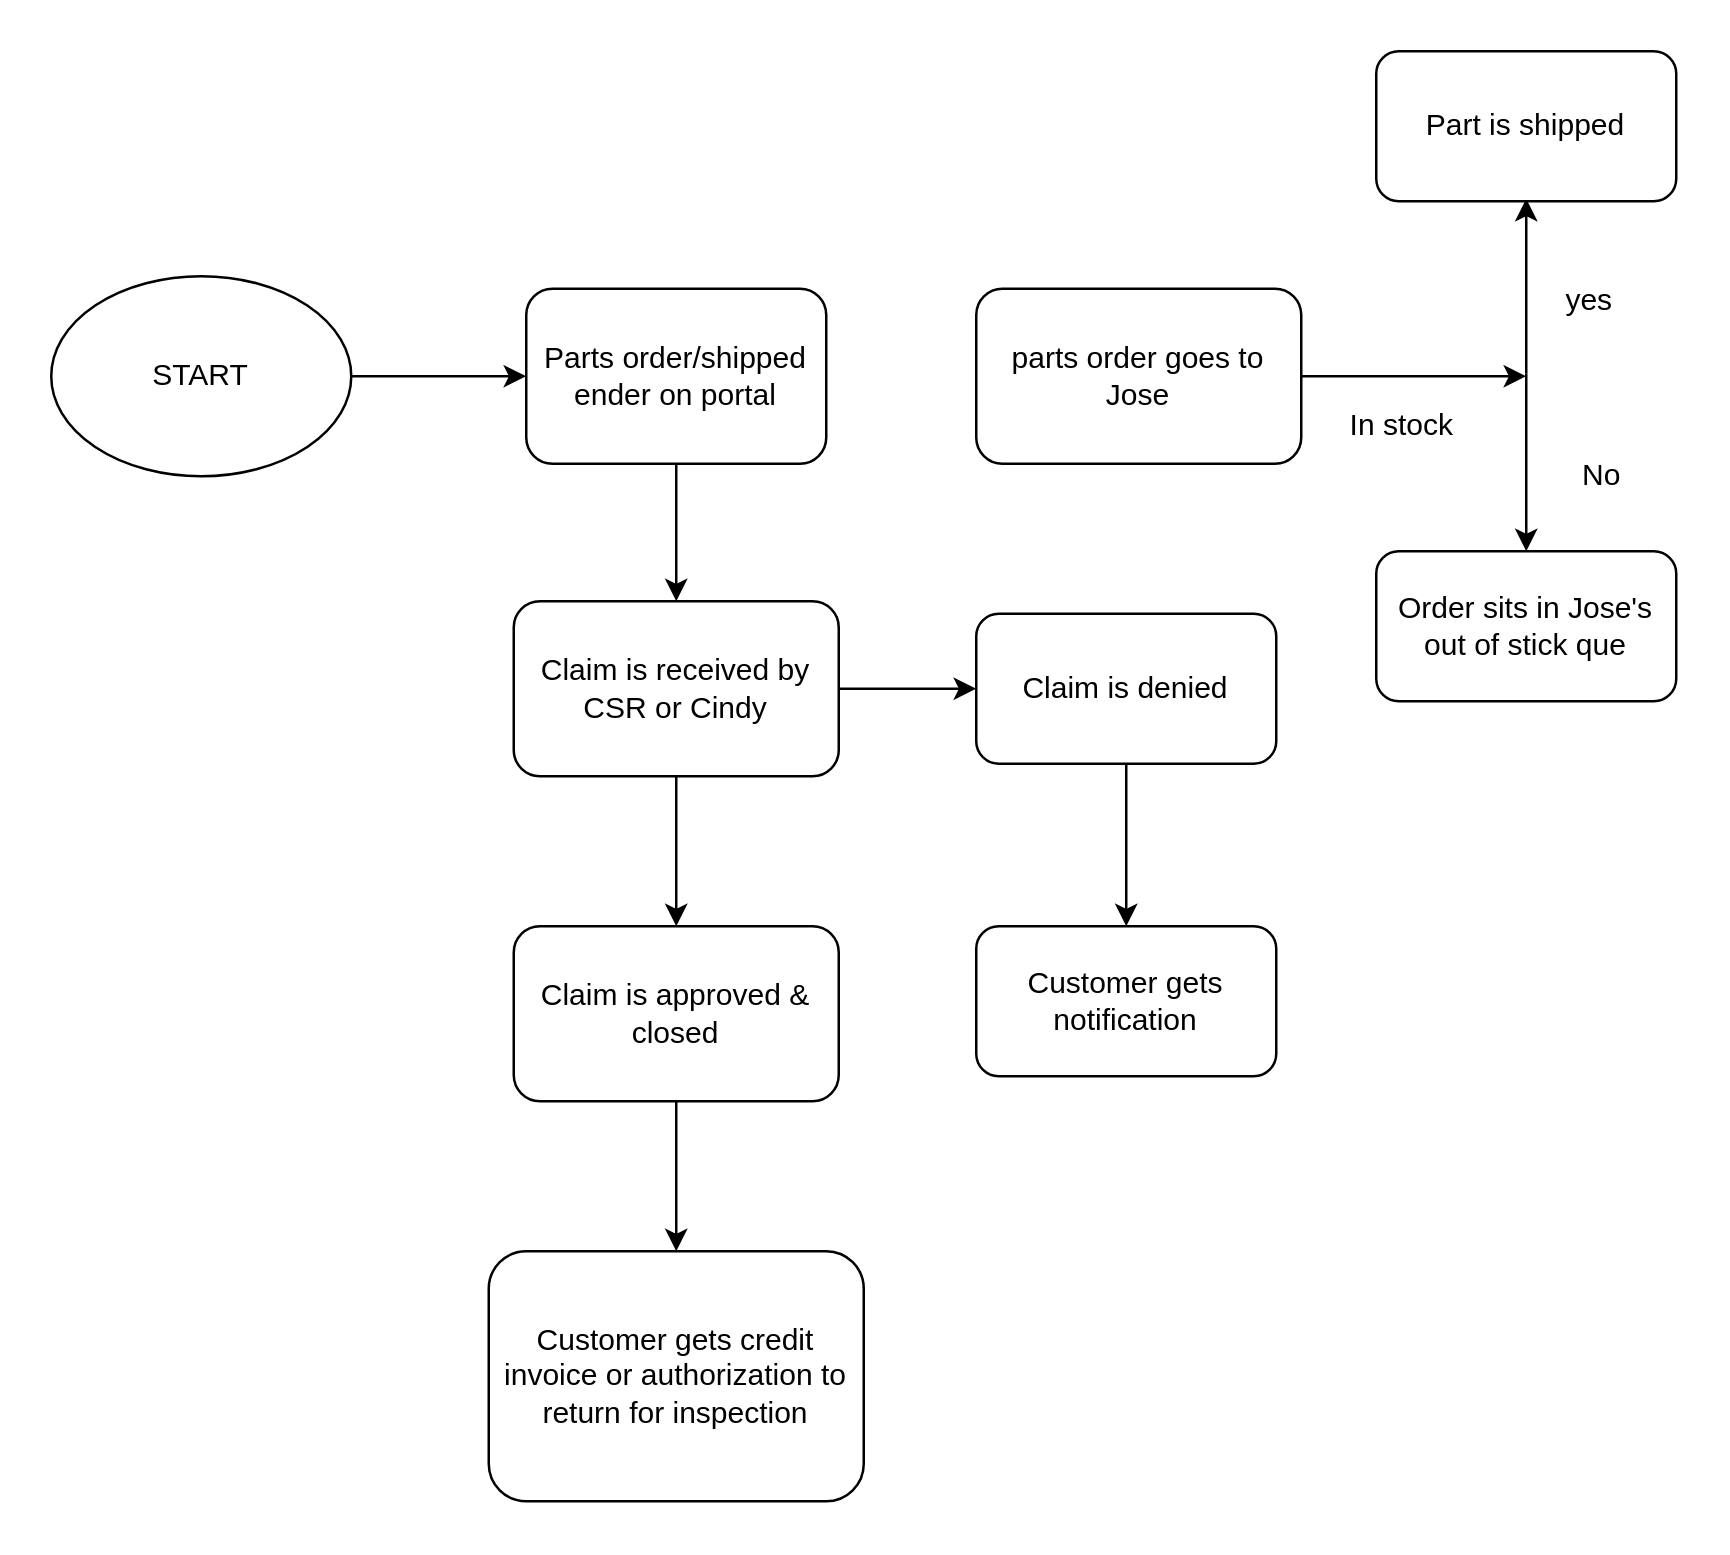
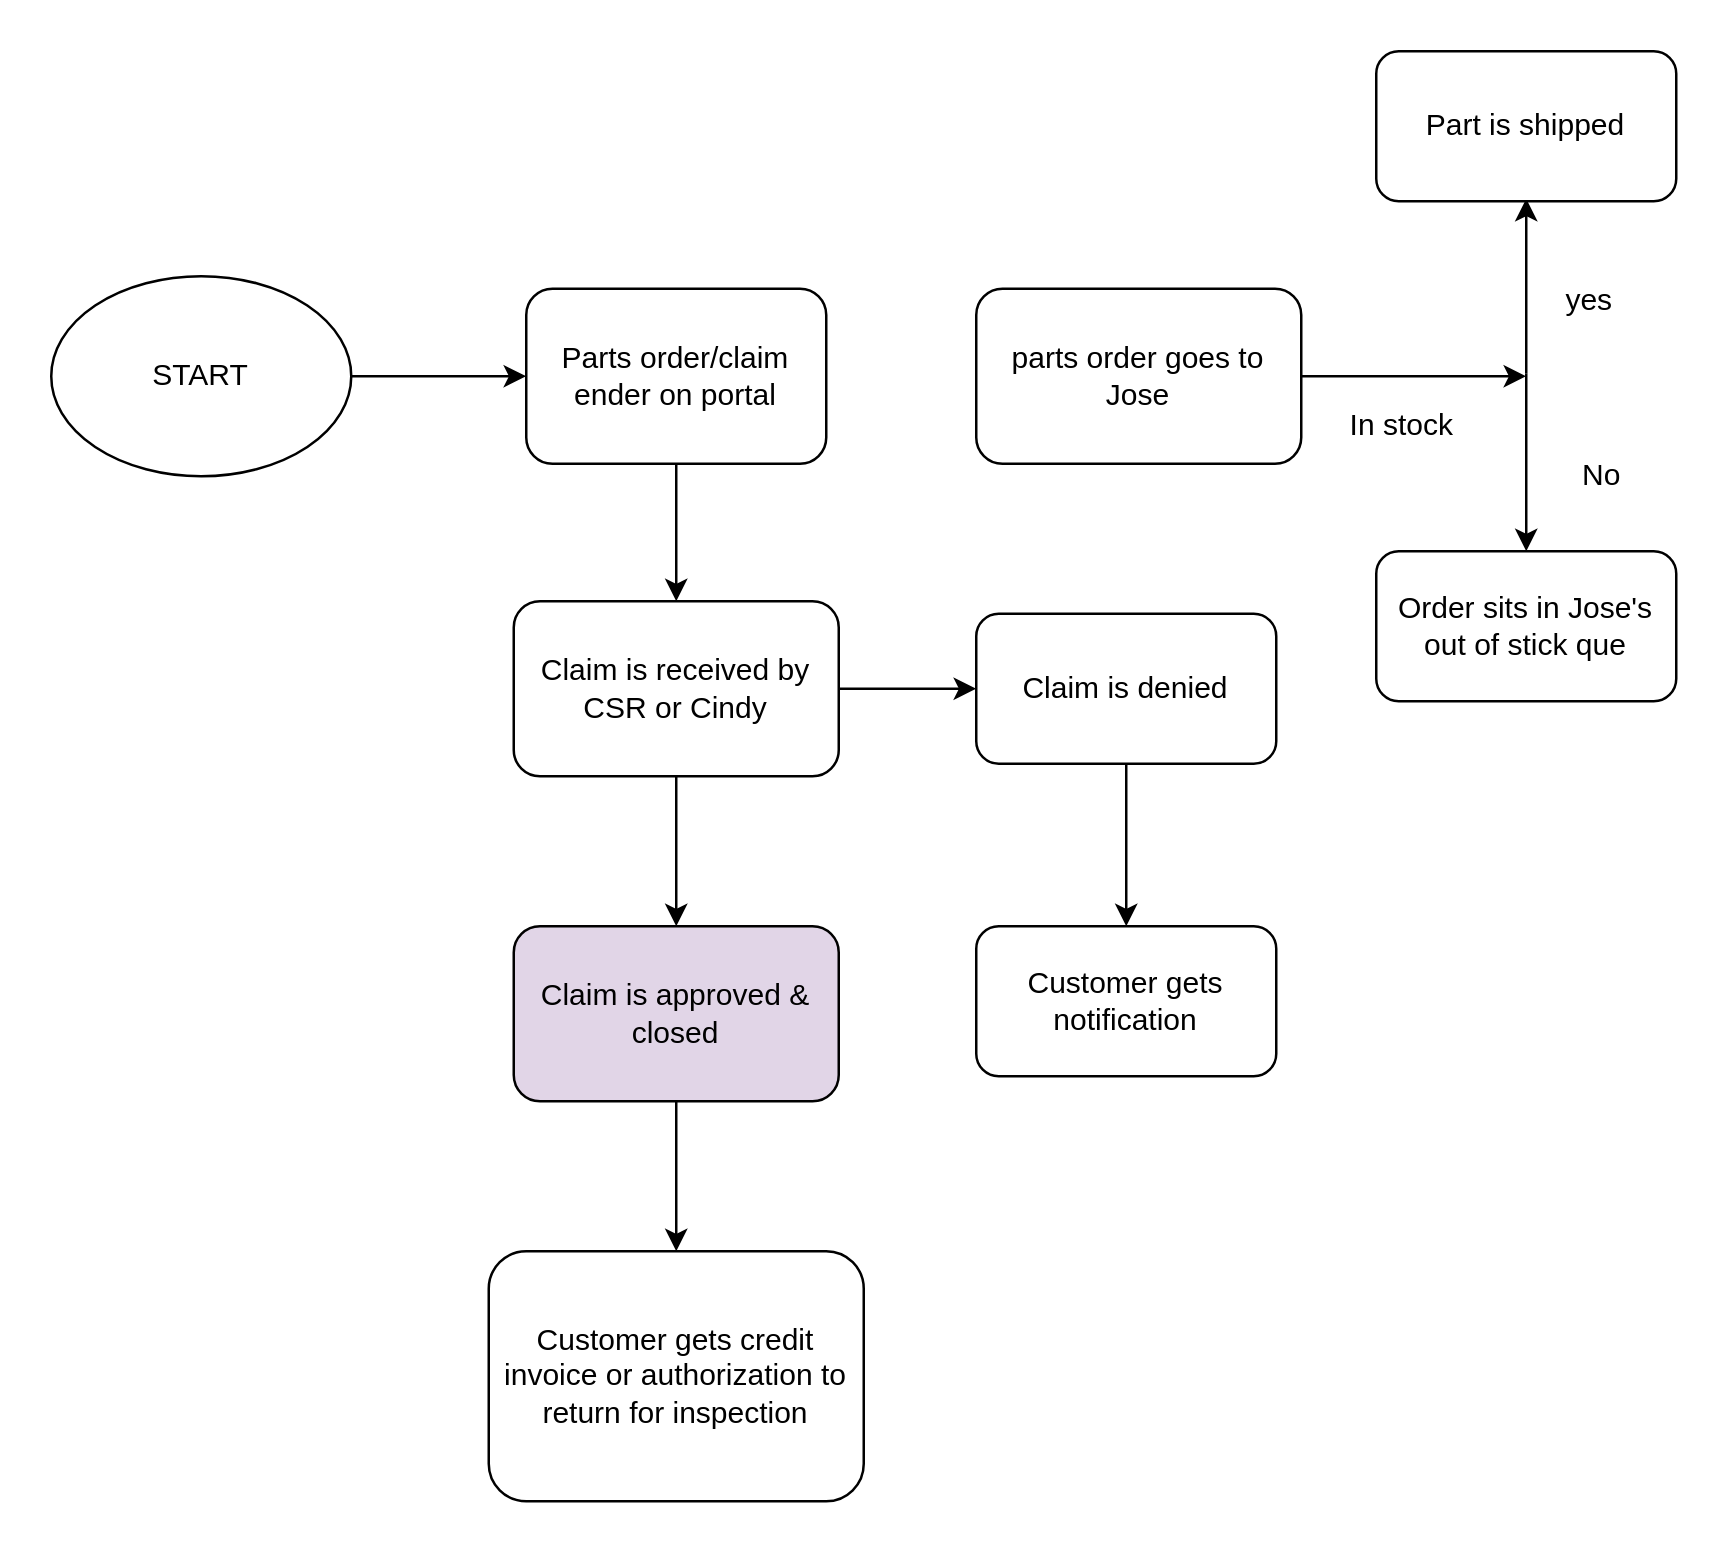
node "Parts order/shipped ender on portal": label "Parts order/shipped ender on portal" -> "Parts order/claim ender on portal"
node "Claim is approved & closed": fillcolor #ffffff -> #e1d5e7
